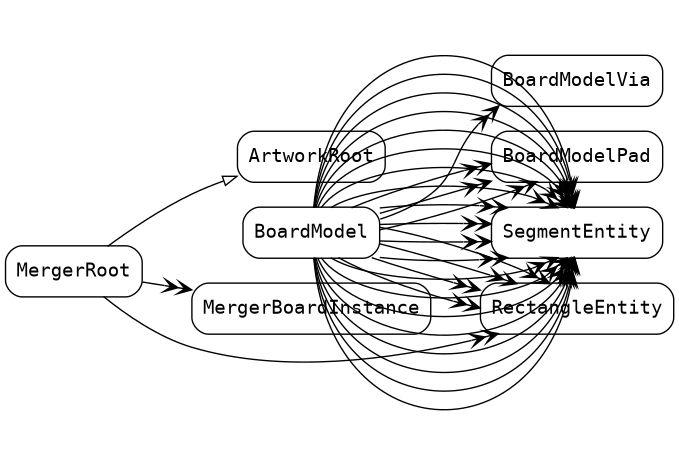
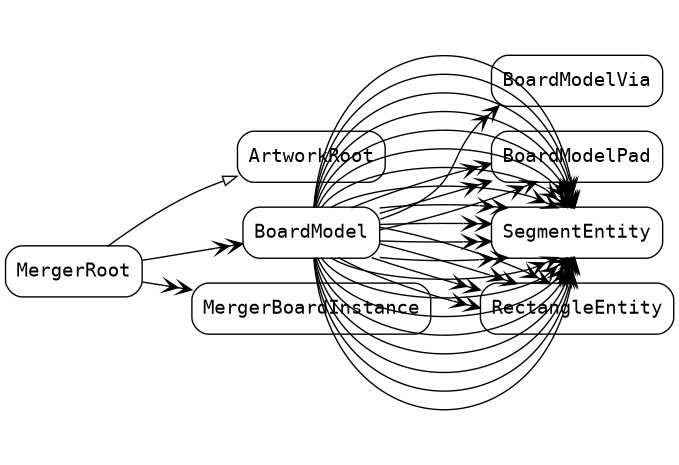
edge "MergerRoot" -- "RectangleEntity": now "MergerRoot" -- "BoardModel"
